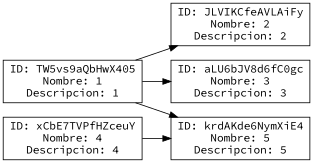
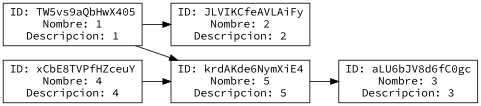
edge "ID: TW5vs9aQbHwX405 Nombre: 1 Descripcion: 1" -> "ID: aLU6bJV8d6fC0gc Nombre: 3 Descripcion: 3": now "ID: krdAKde6NymXiE4 Nombre: 5 Descripcion: 5" -> "ID: aLU6bJV8d6fC0gc Nombre: 3 Descripcion: 3"
node "ID: xCbE7TVPfHZceuY Nombre: 4 Descripcion: 4": label "ID: xCbE7TVPfHZceuY Nombre: 4 Descripcion: 4" -> "ID: xCbE8TVPfHZceuY Nombre: 4 Descripcion: 4"
